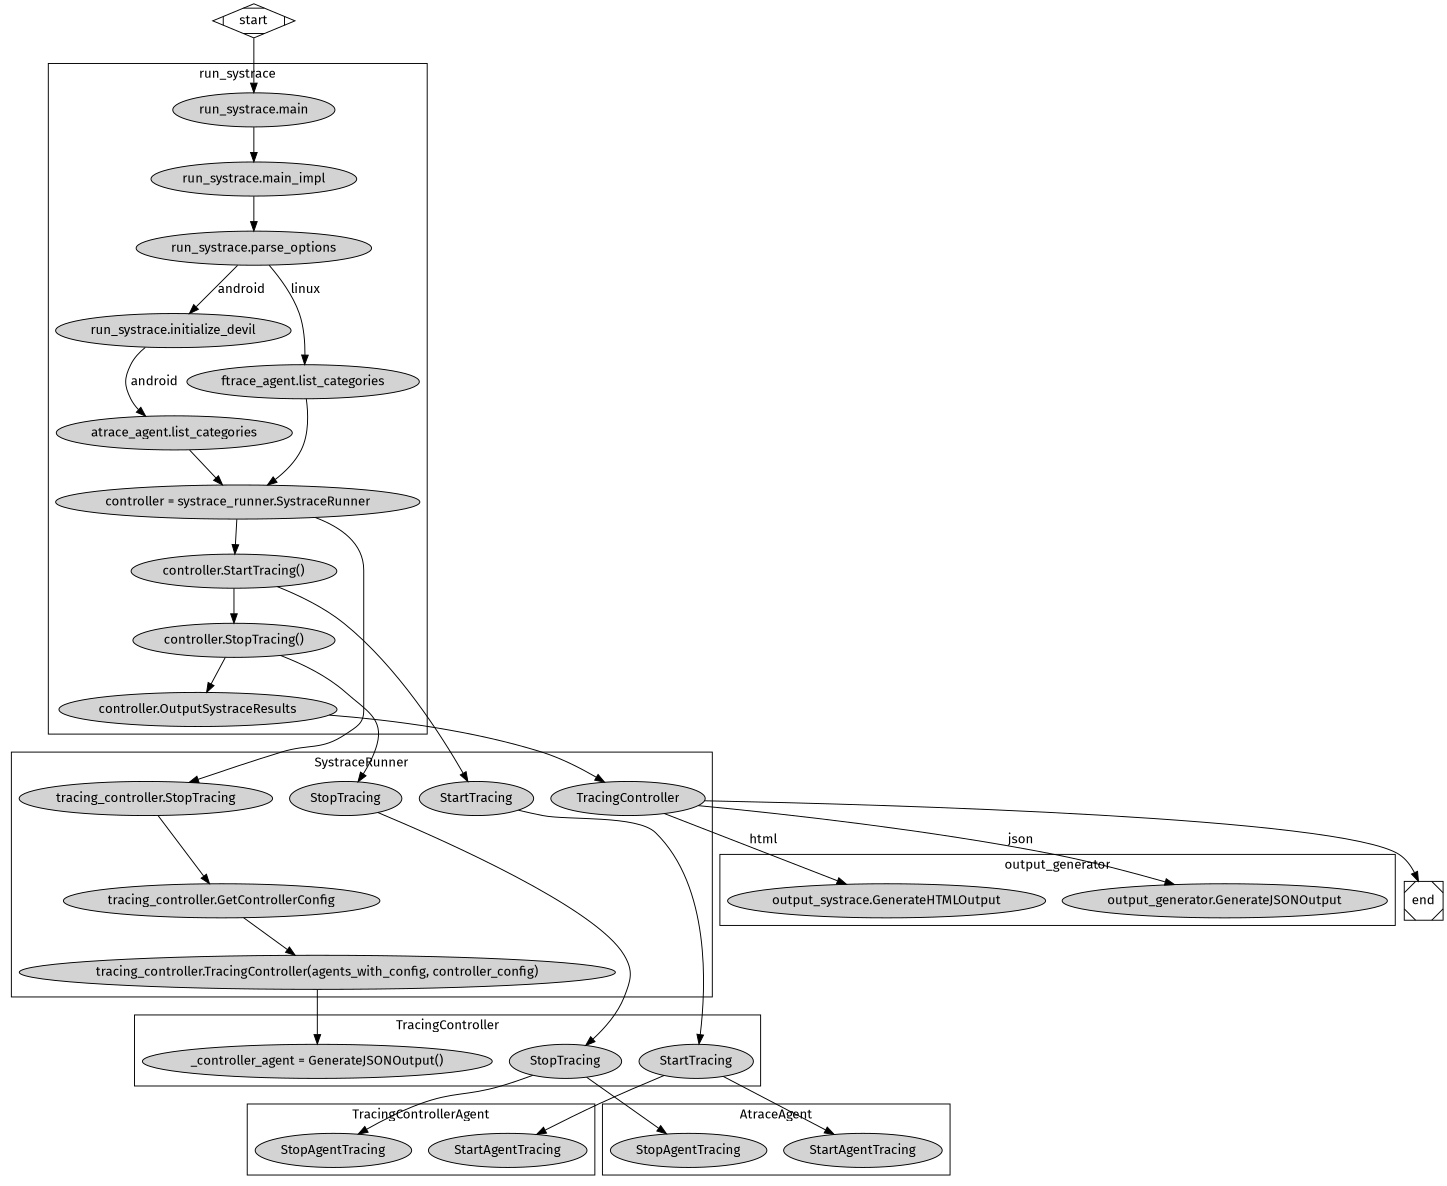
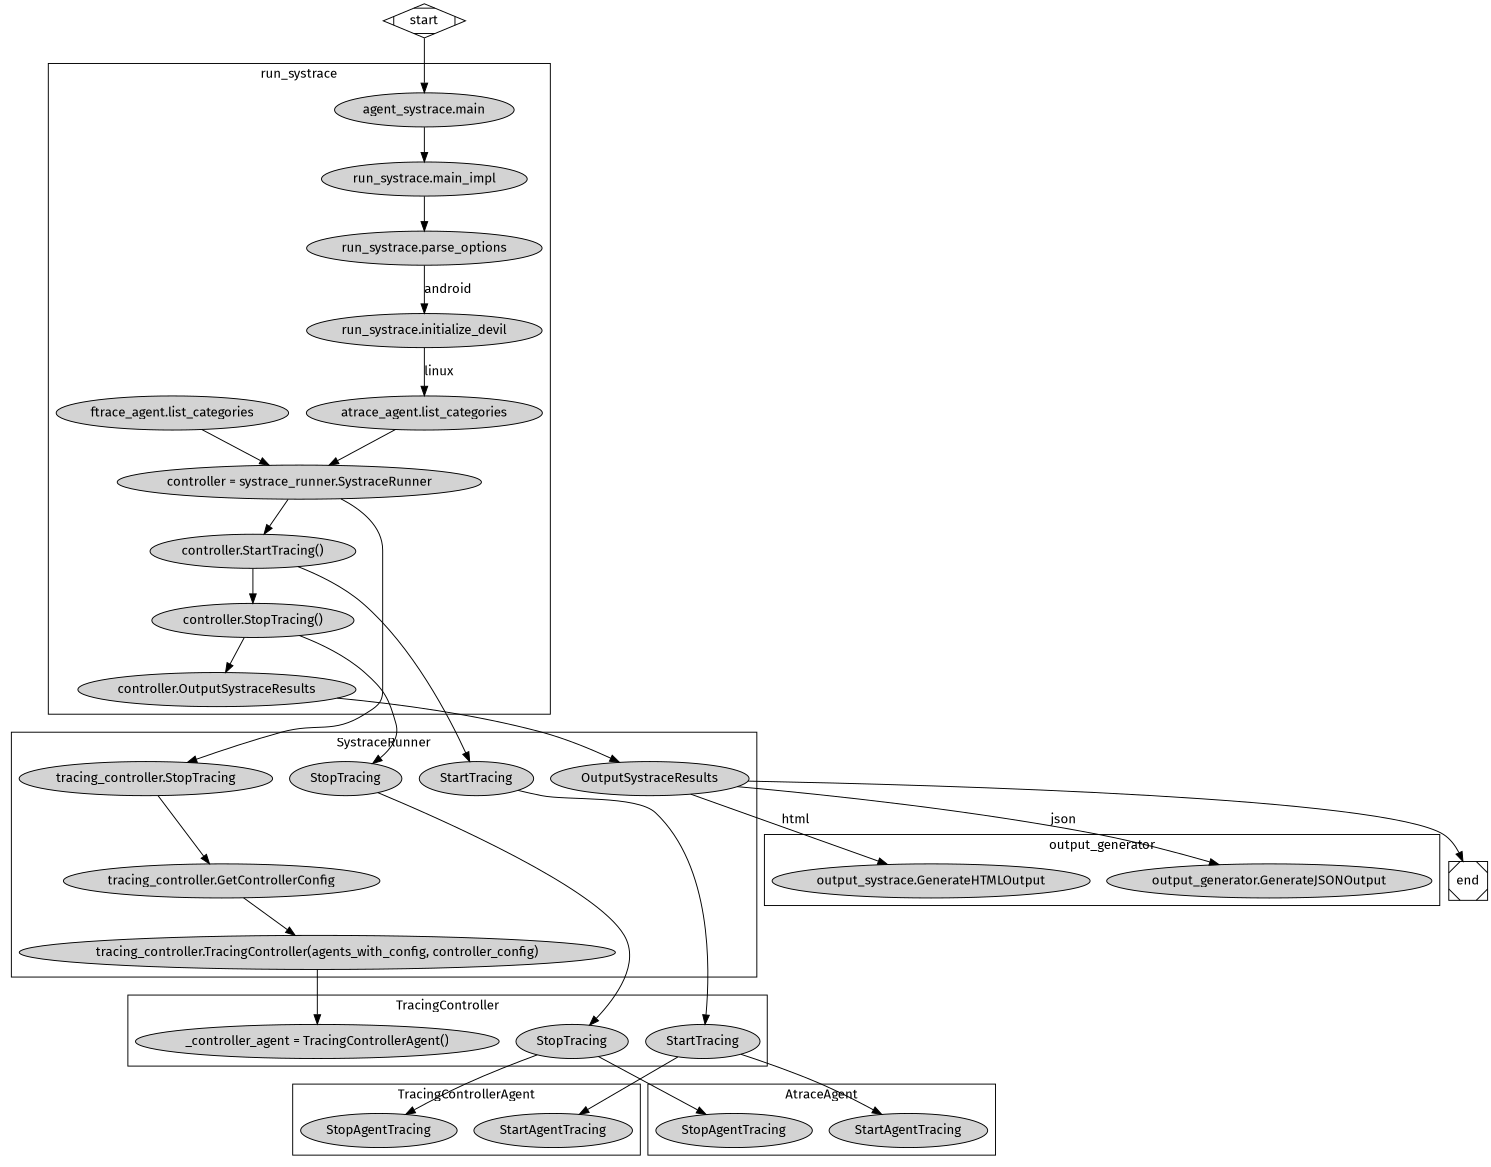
node "run_systrace.main": label "run_systrace.main" -> "agent_systrace.main"
edge "run_systrace.parse_options" -> "ftrace_agent.list_categories": removed, label "linux"
edge "run_systrace.initialize_devil" -> "atrace_agent.list_categories": label "android" -> "linux"
node "TracingController": label "TracingController" -> "OutputSystraceResults"
node "_controller_agent = GenerateJSONOutput()": label "_controller_agent = GenerateJSONOutput()" -> "_controller_agent = TracingControllerAgent()"
